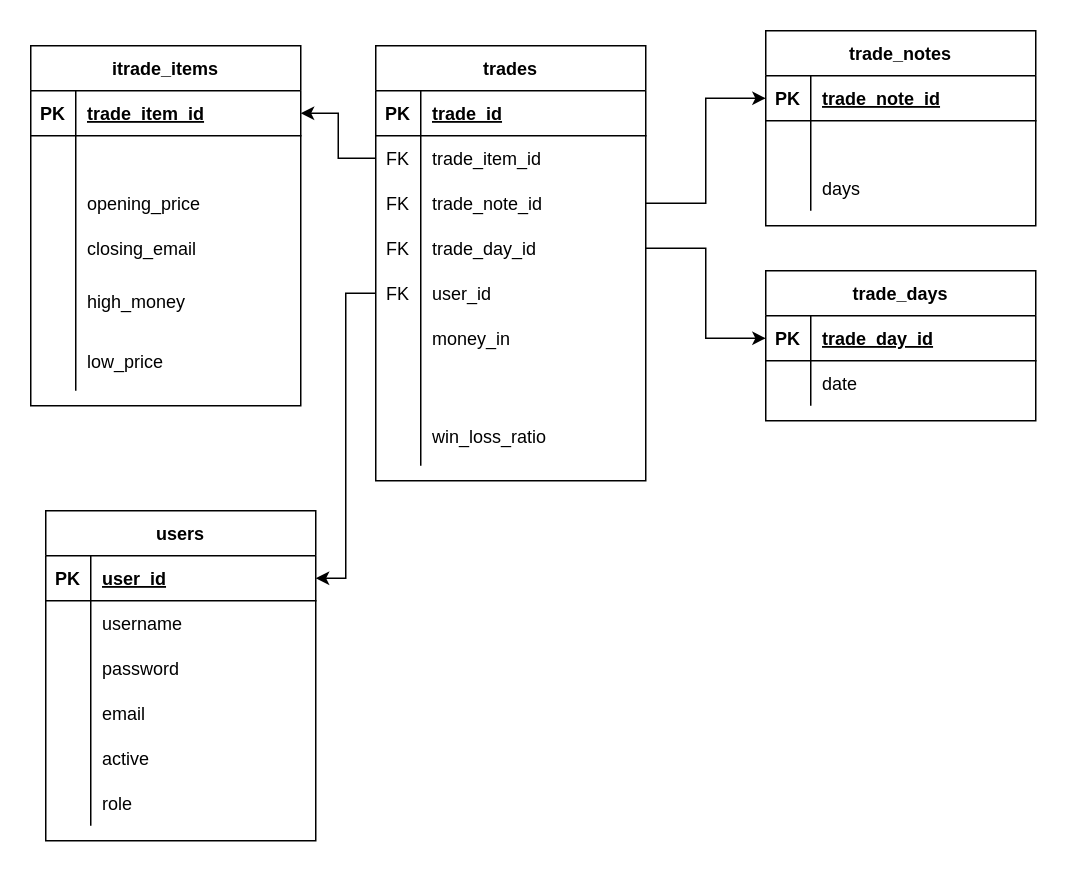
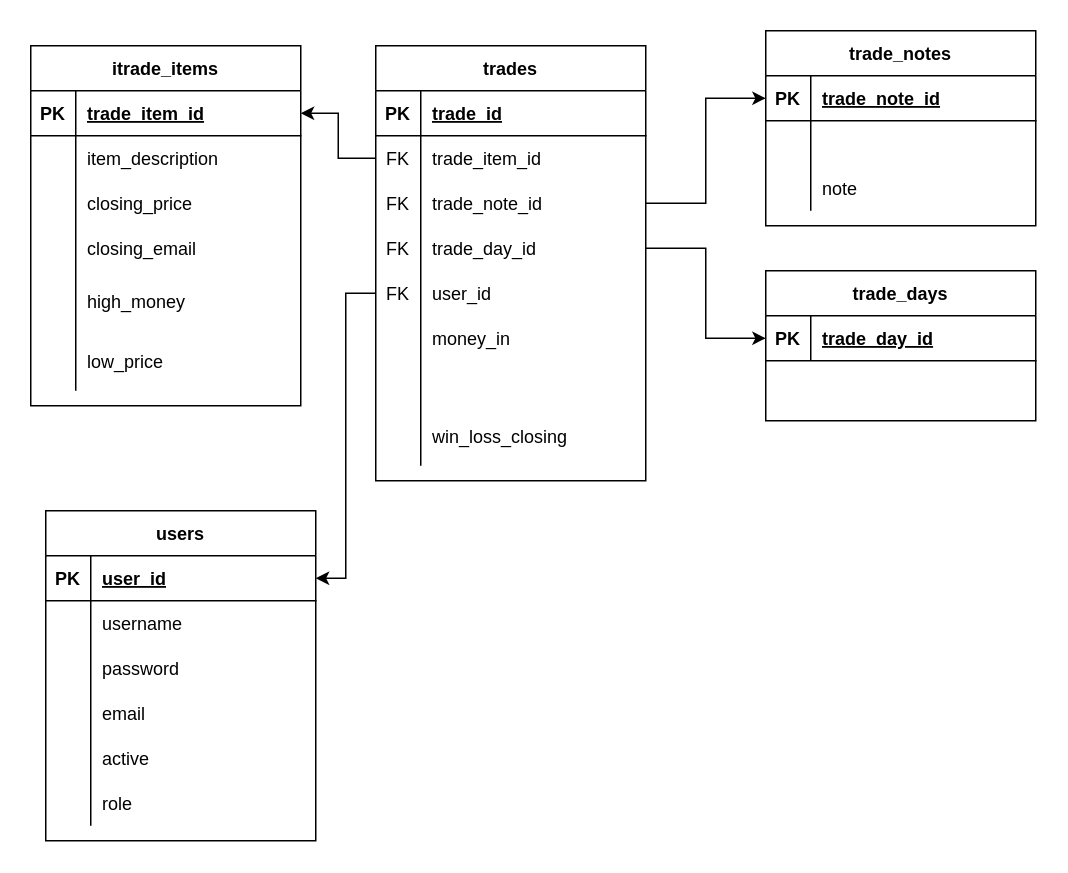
node "item_description": added
node "days": label "days" -> "note"
node "opening_price": label "opening_price" -> "closing_price"
node "date": removed
node "win_loss_ratio": label "win_loss_ratio" -> "win_loss_closing"
